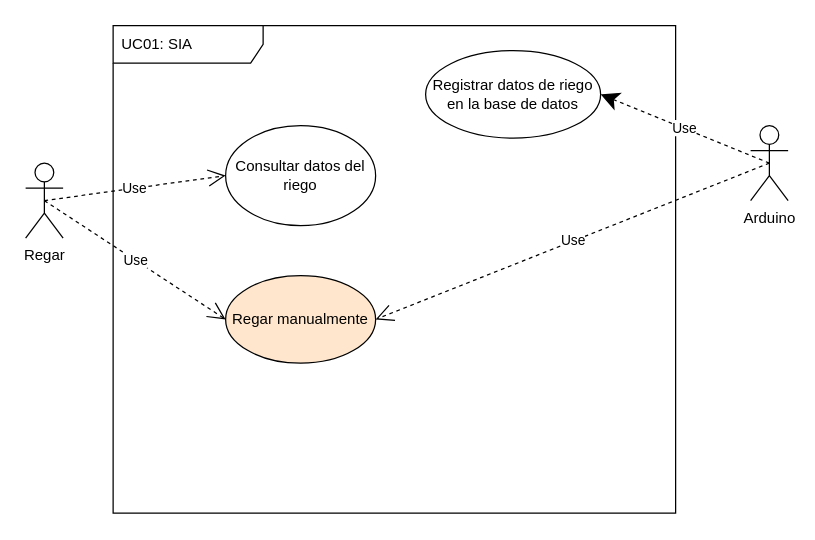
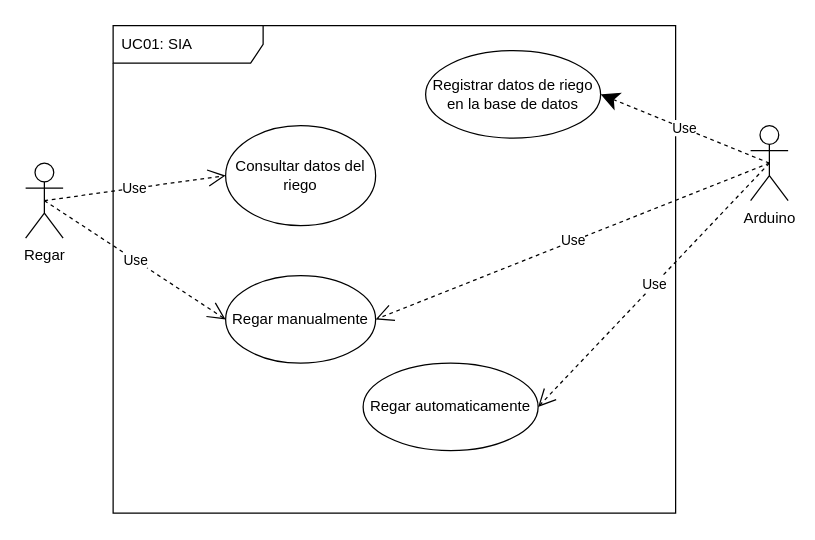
edge "Arduino" -> "Regar automaticamente": added, label "Use"
node "Regar manualmente": fillcolor #ffe6cc -> #ffffff
node "Regar automaticamente": added
